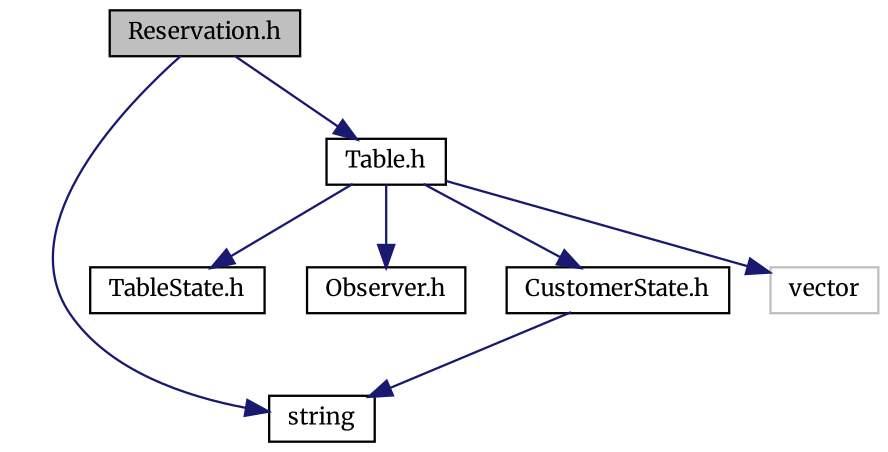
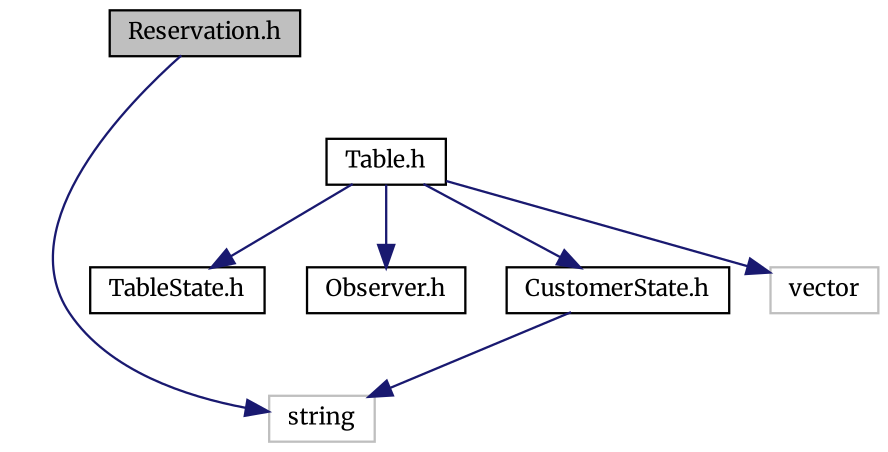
edge "Reservation.h" -> "Table.h": removed
node "string": color black -> grey75
